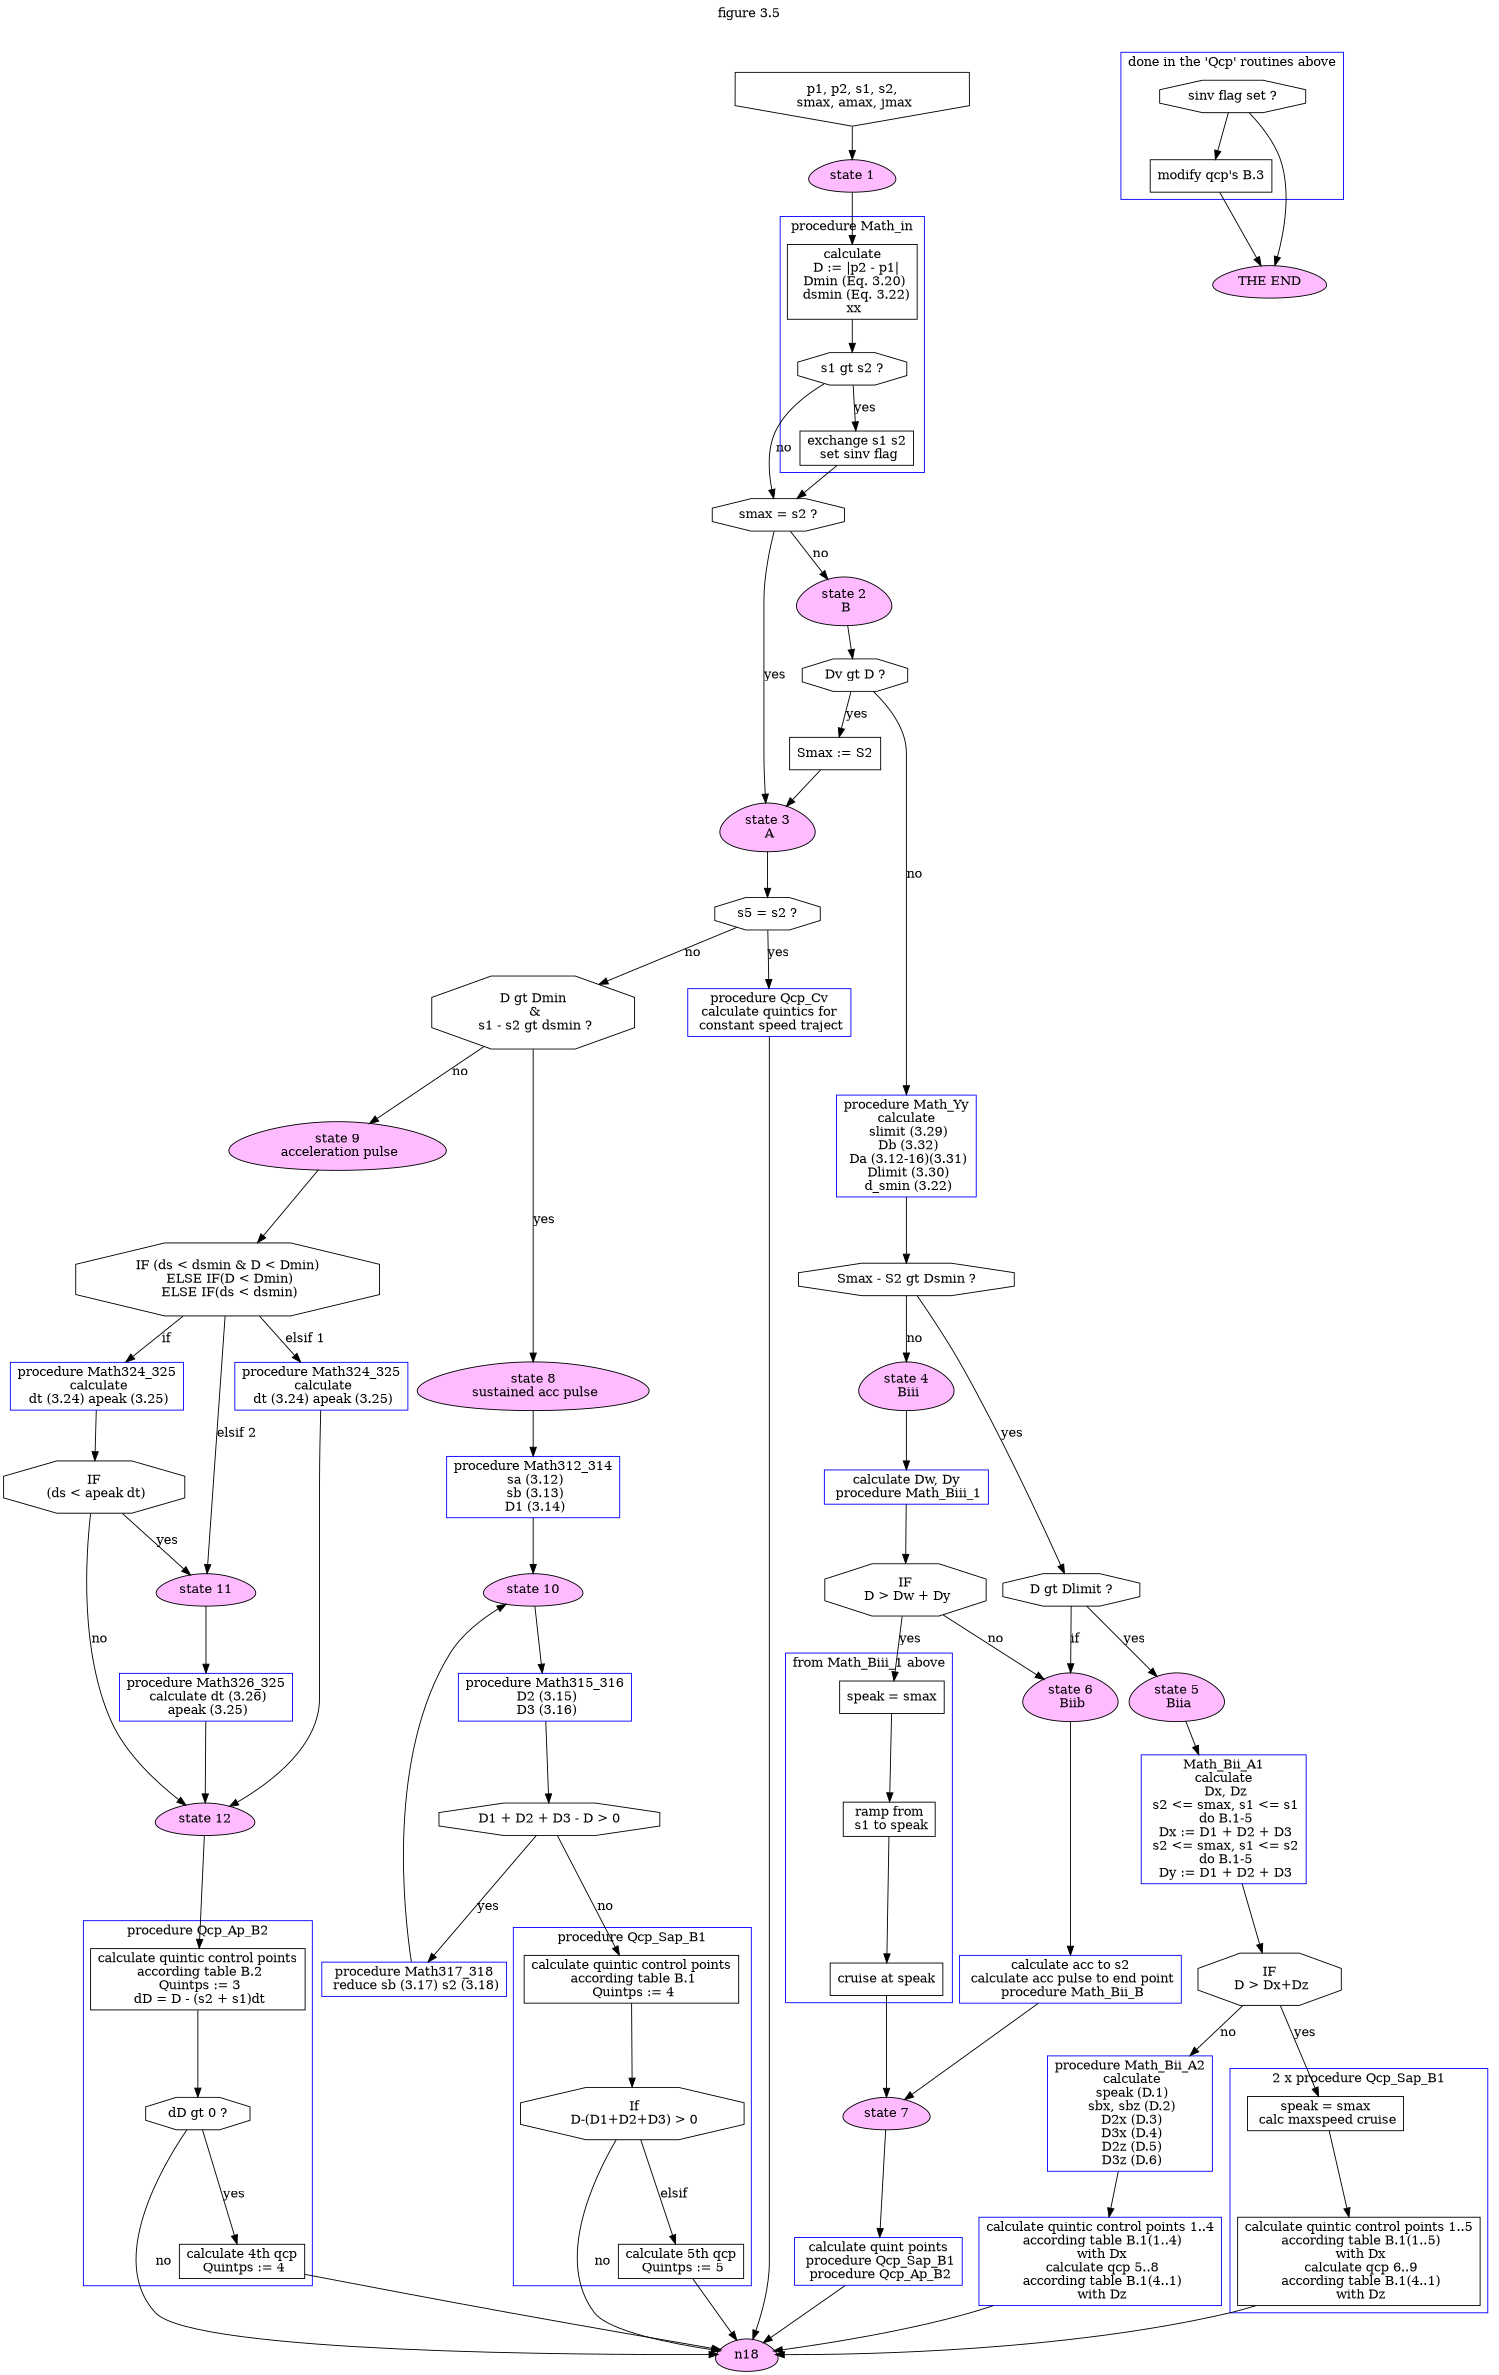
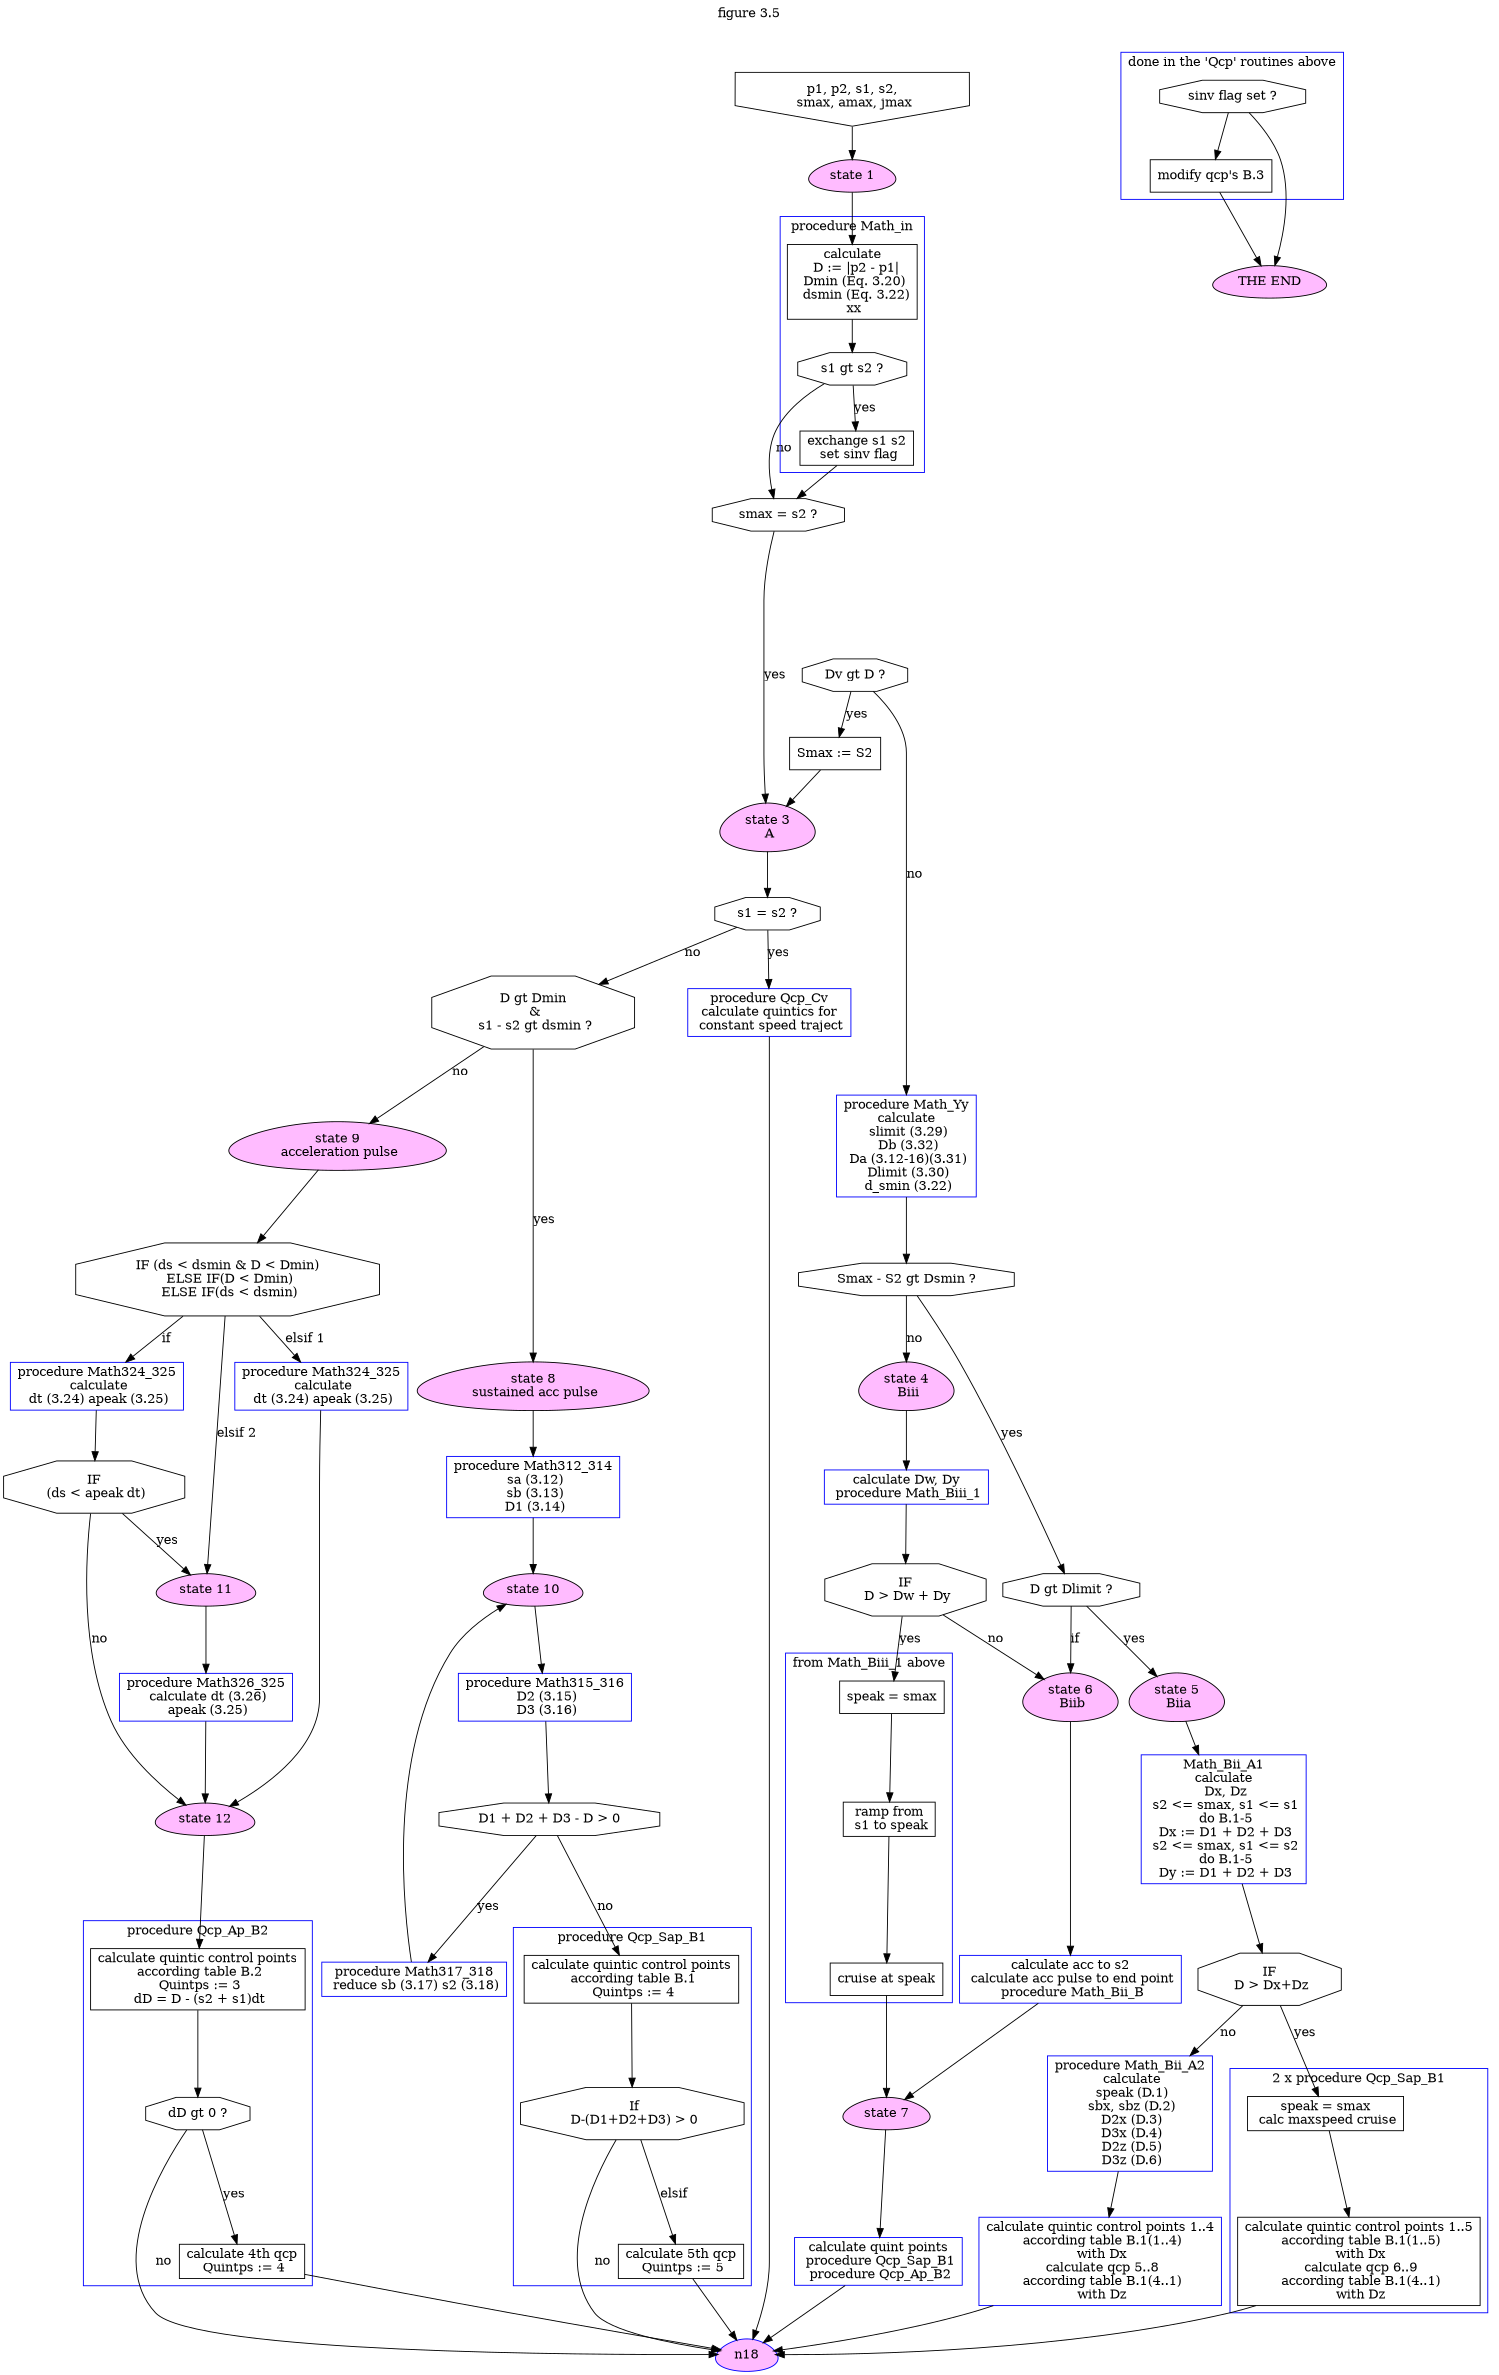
node "state 2 B": removed
node "s5 = s2 ?": label "s5 = s2 ?" -> "s1 = s2 ?"
node "n18": color black -> blue
